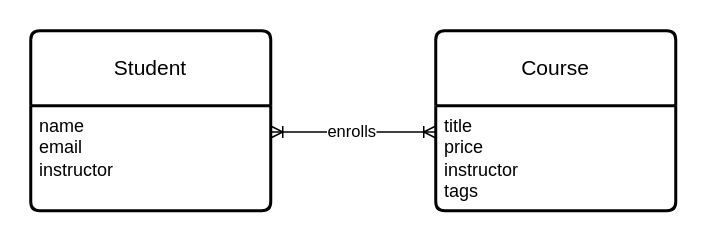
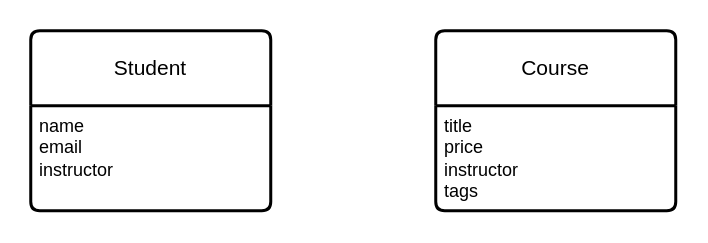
edge "name email instructor" -- "title price instructor tags": removed, label "enrolls"
